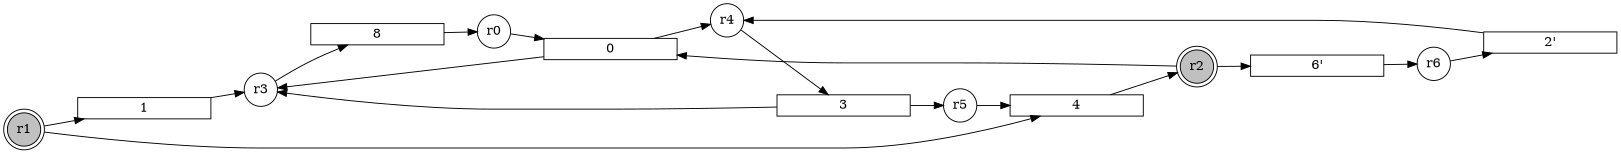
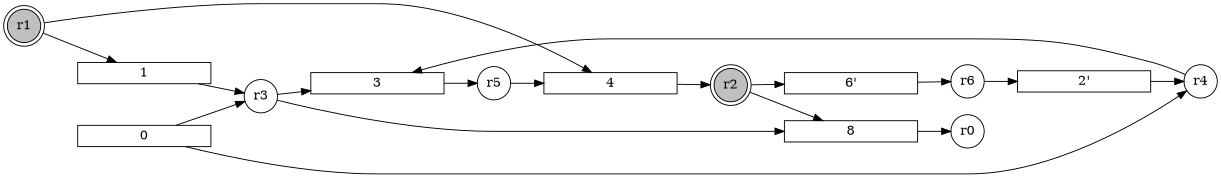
edge "r0" -> "0": removed
edge "r2" -> "0": now "r2" -> "8"
edge "3" -> "r3": reversed
